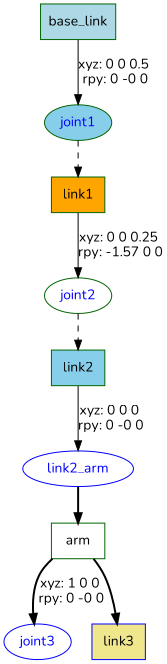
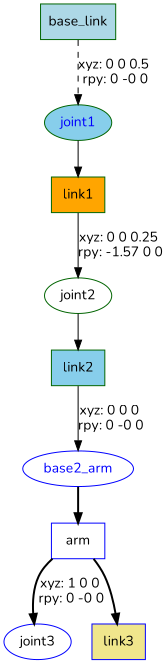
edge "base_link" -> "joint1": style solid -> dashed
edge "joint1" -> "link1": style dashed -> solid
node "joint2": fontcolor blue -> black
edge "joint2" -> "link2": style dashed -> solid
node "link2_arm": label "link2_arm" -> "base2_arm"
node "arm": color darkgreen -> blue
node "joint3": fontcolor blue -> black
